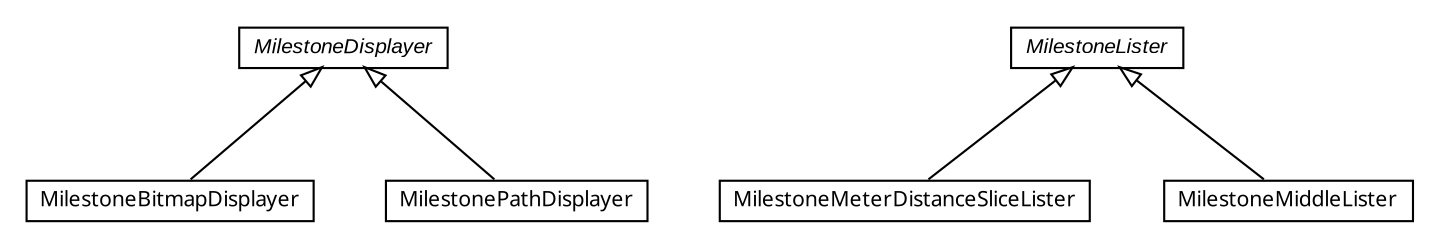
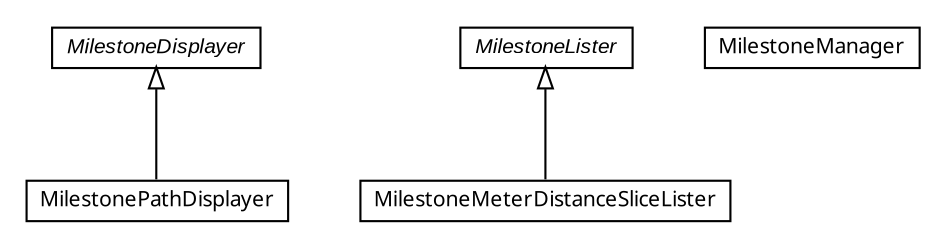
node "MilestoneManager": added
node "MilestoneBitmapDisplayer": removed
node "MilestoneMiddleLister": removed
